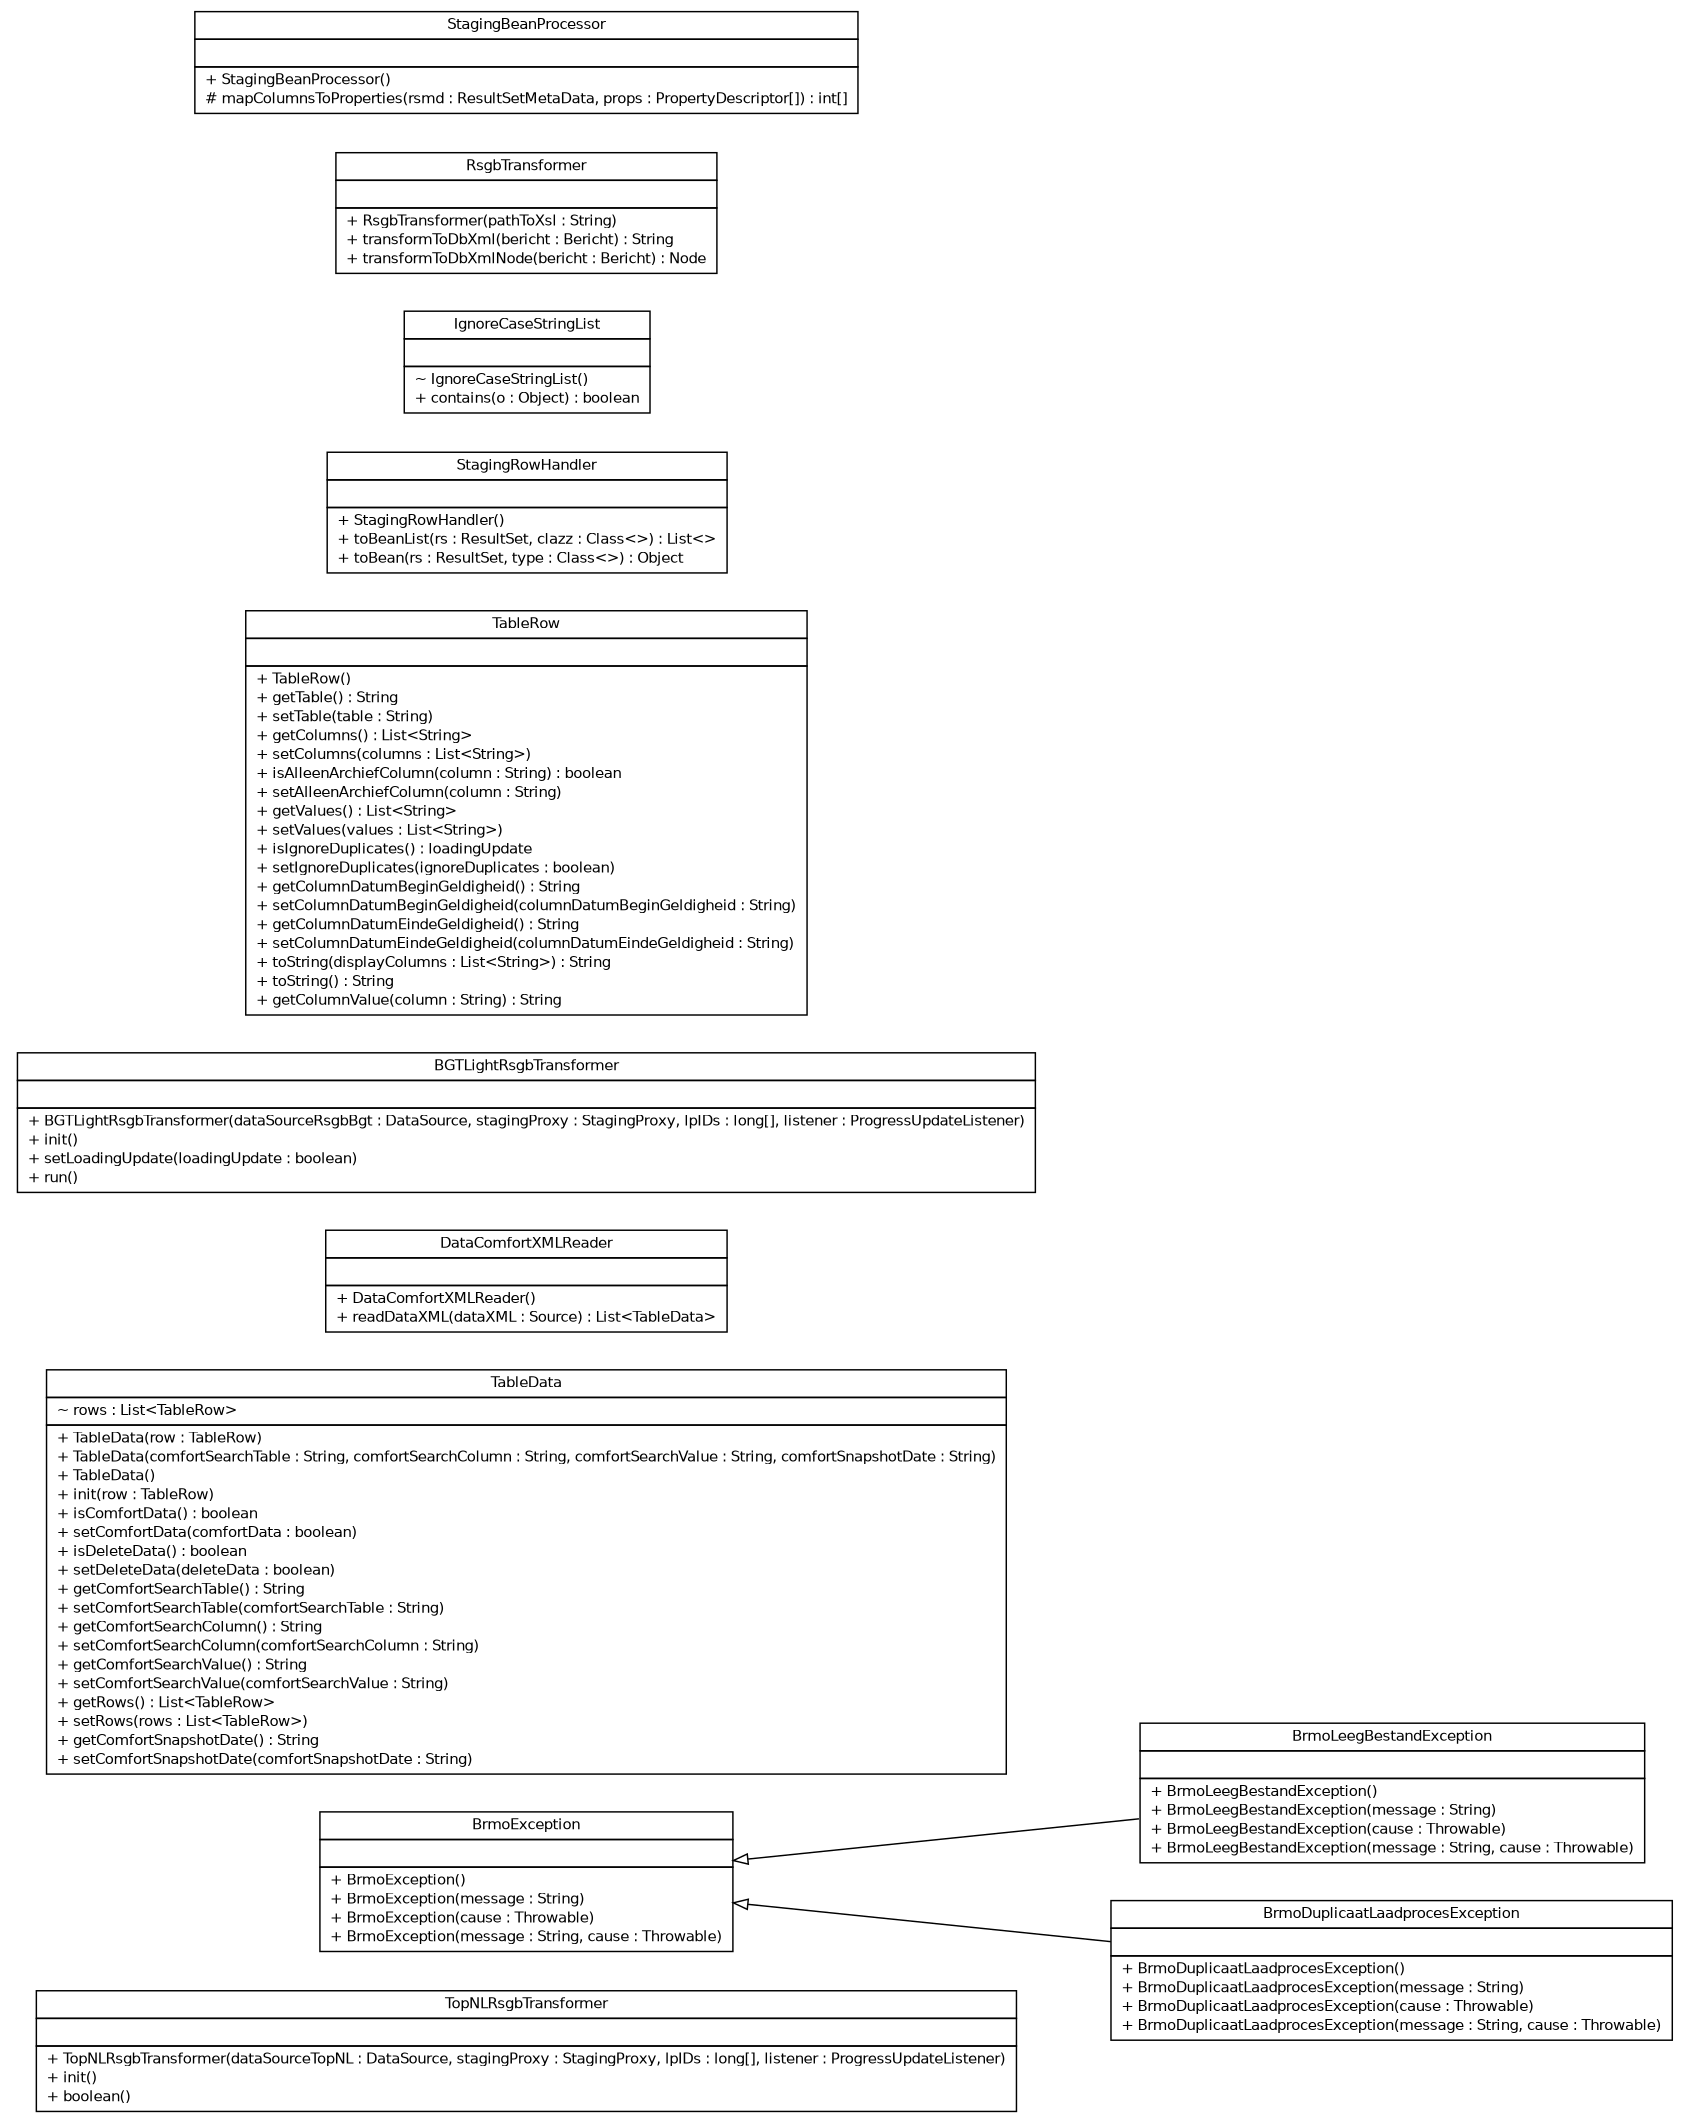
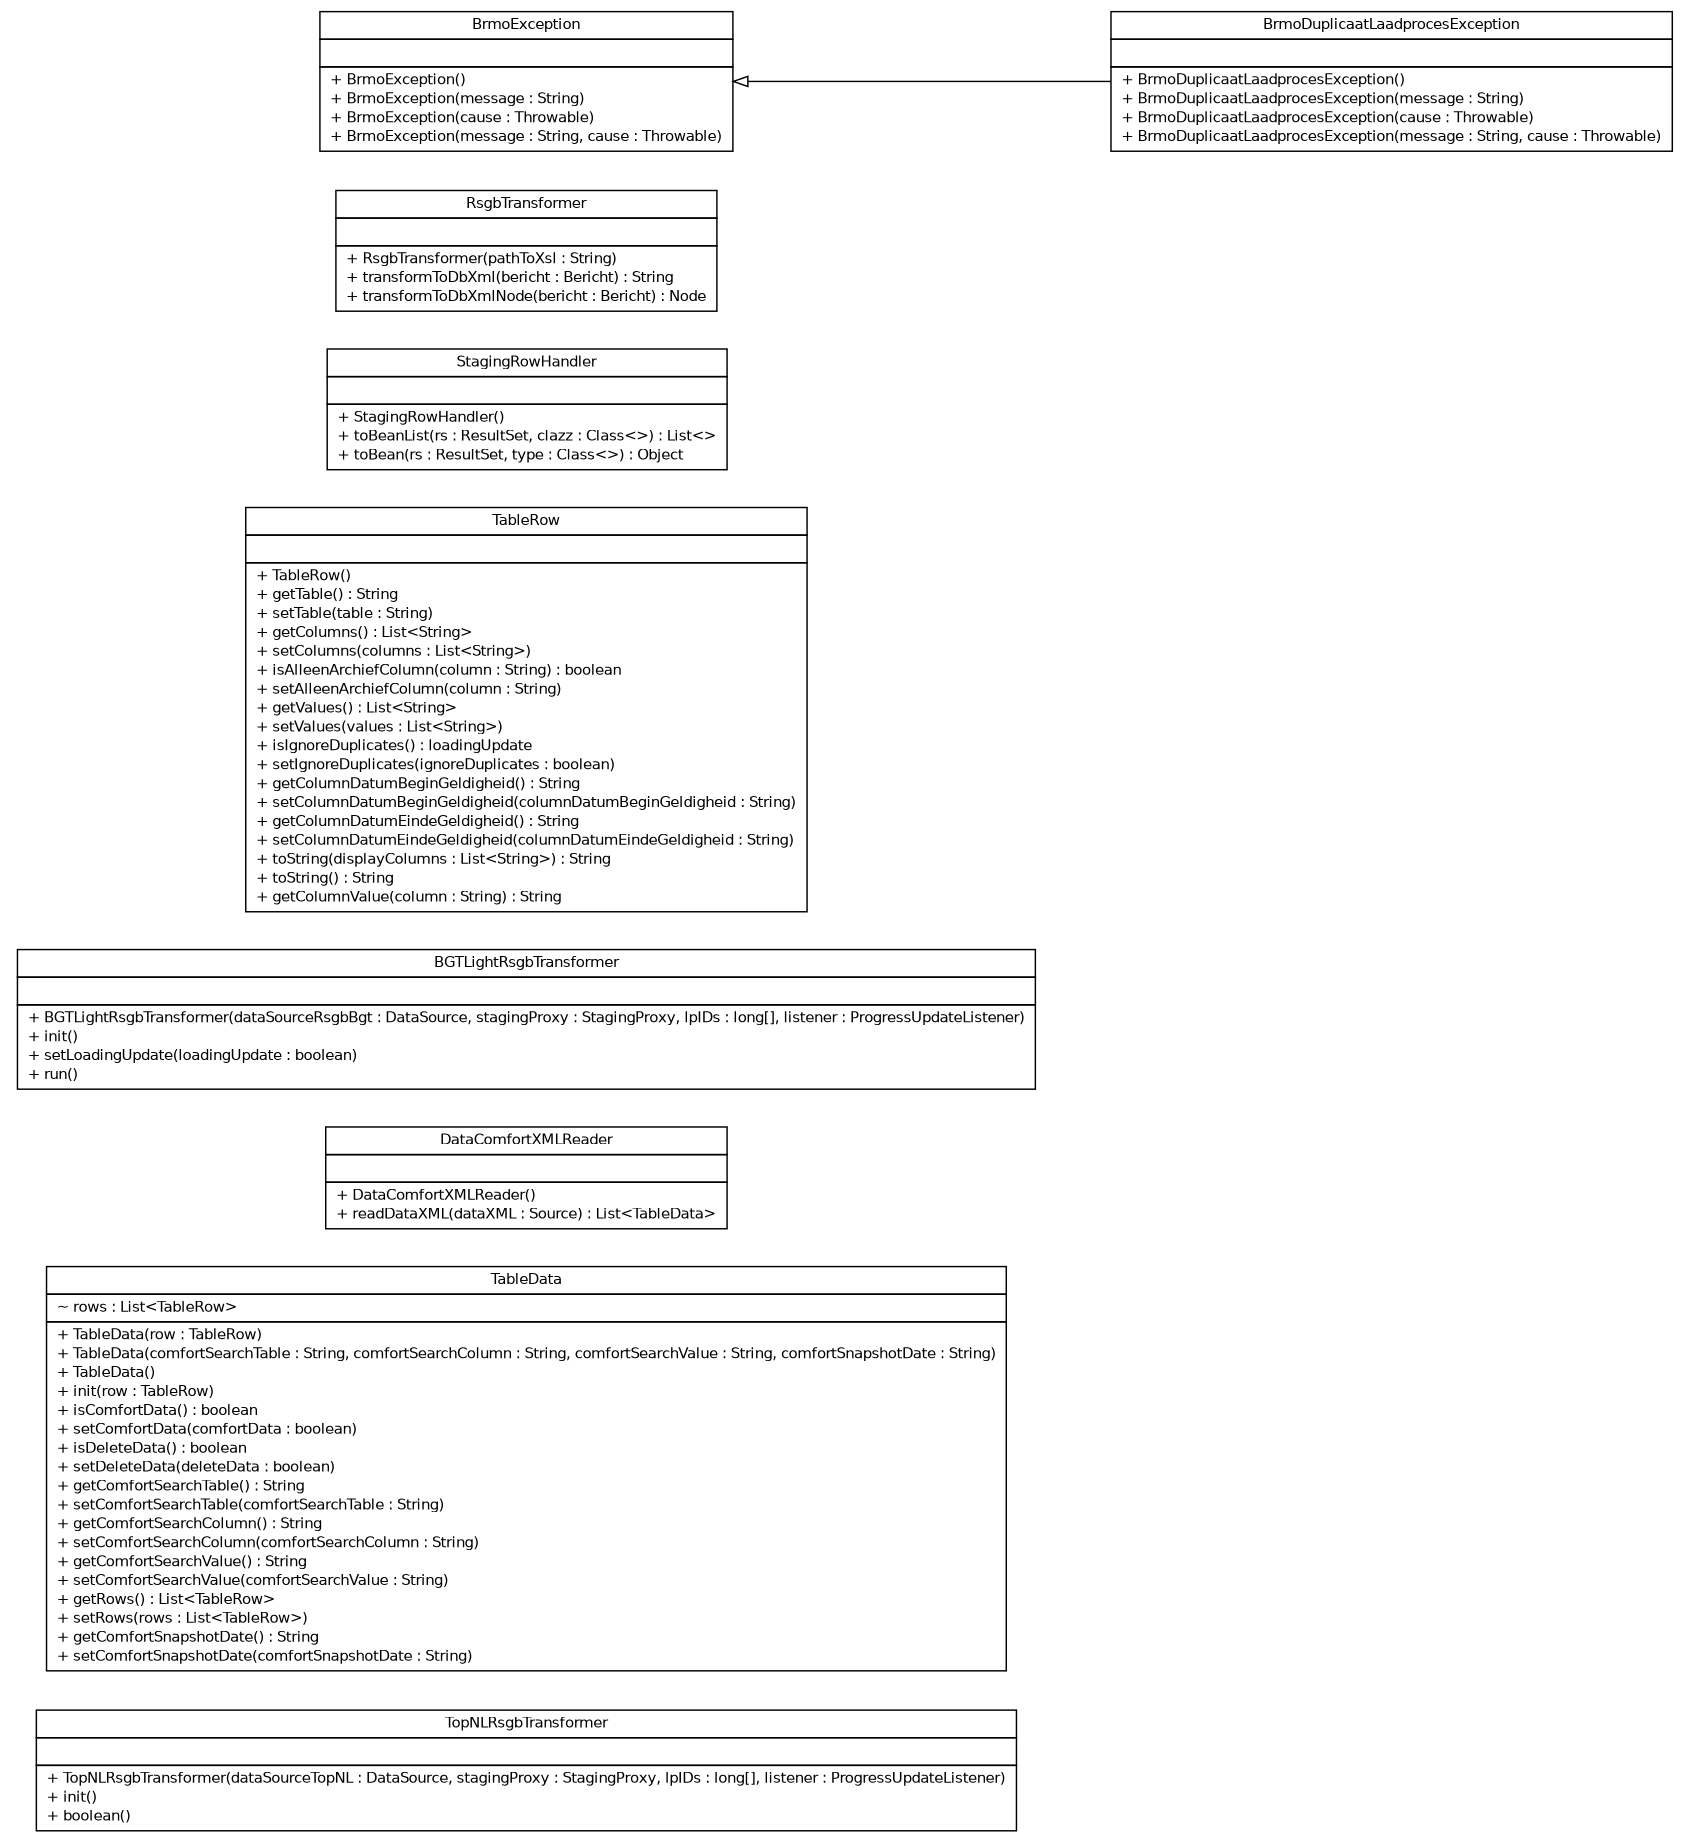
node "StagingBeanProcessor": removed
node "IgnoreCaseStringList": removed
node "BrmoLeegBestandException": removed
